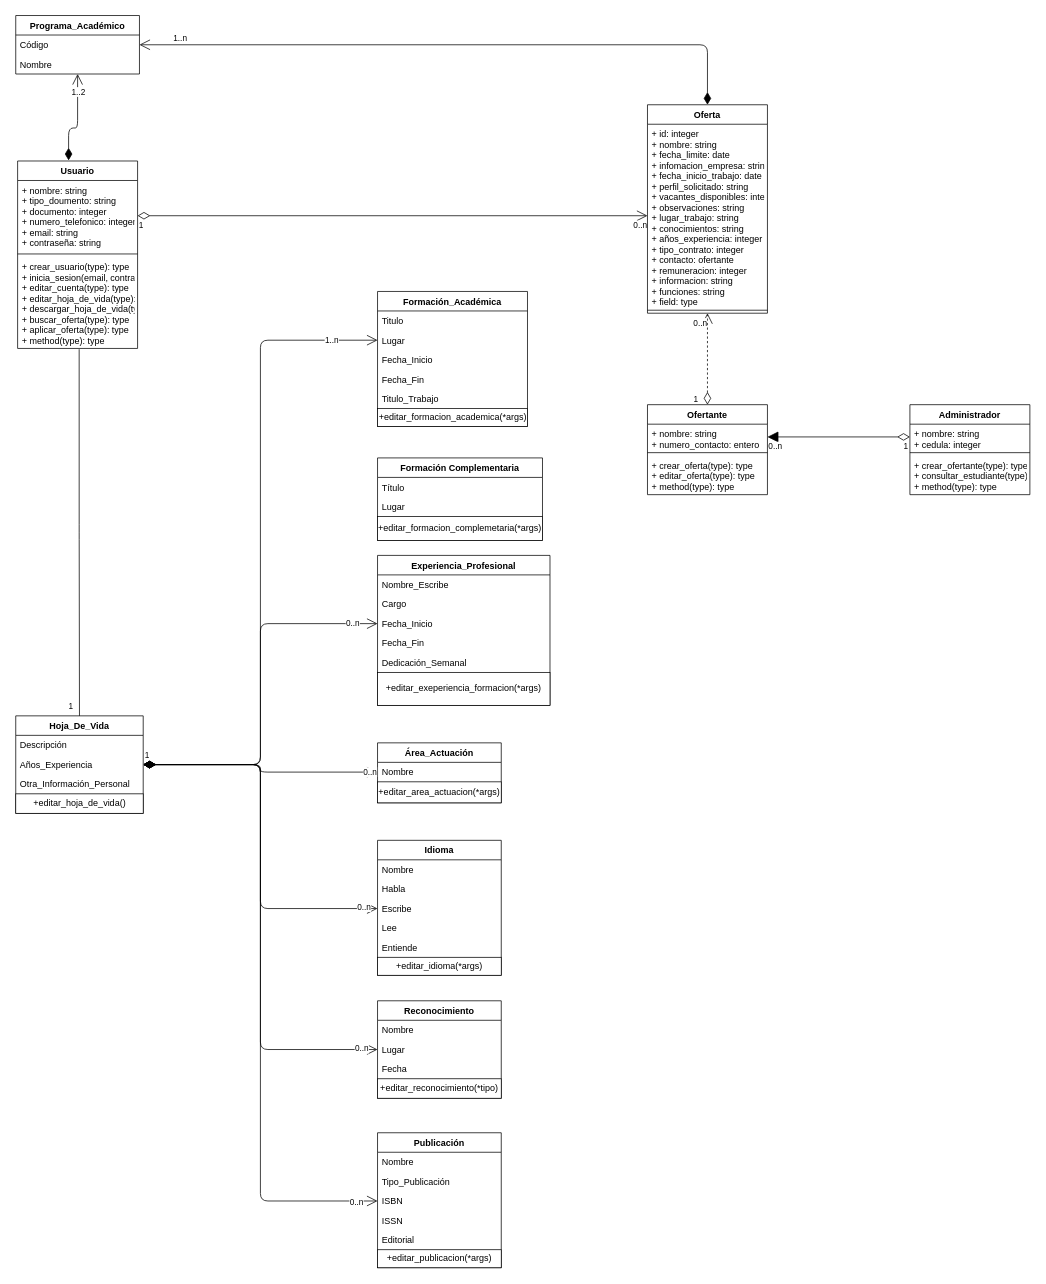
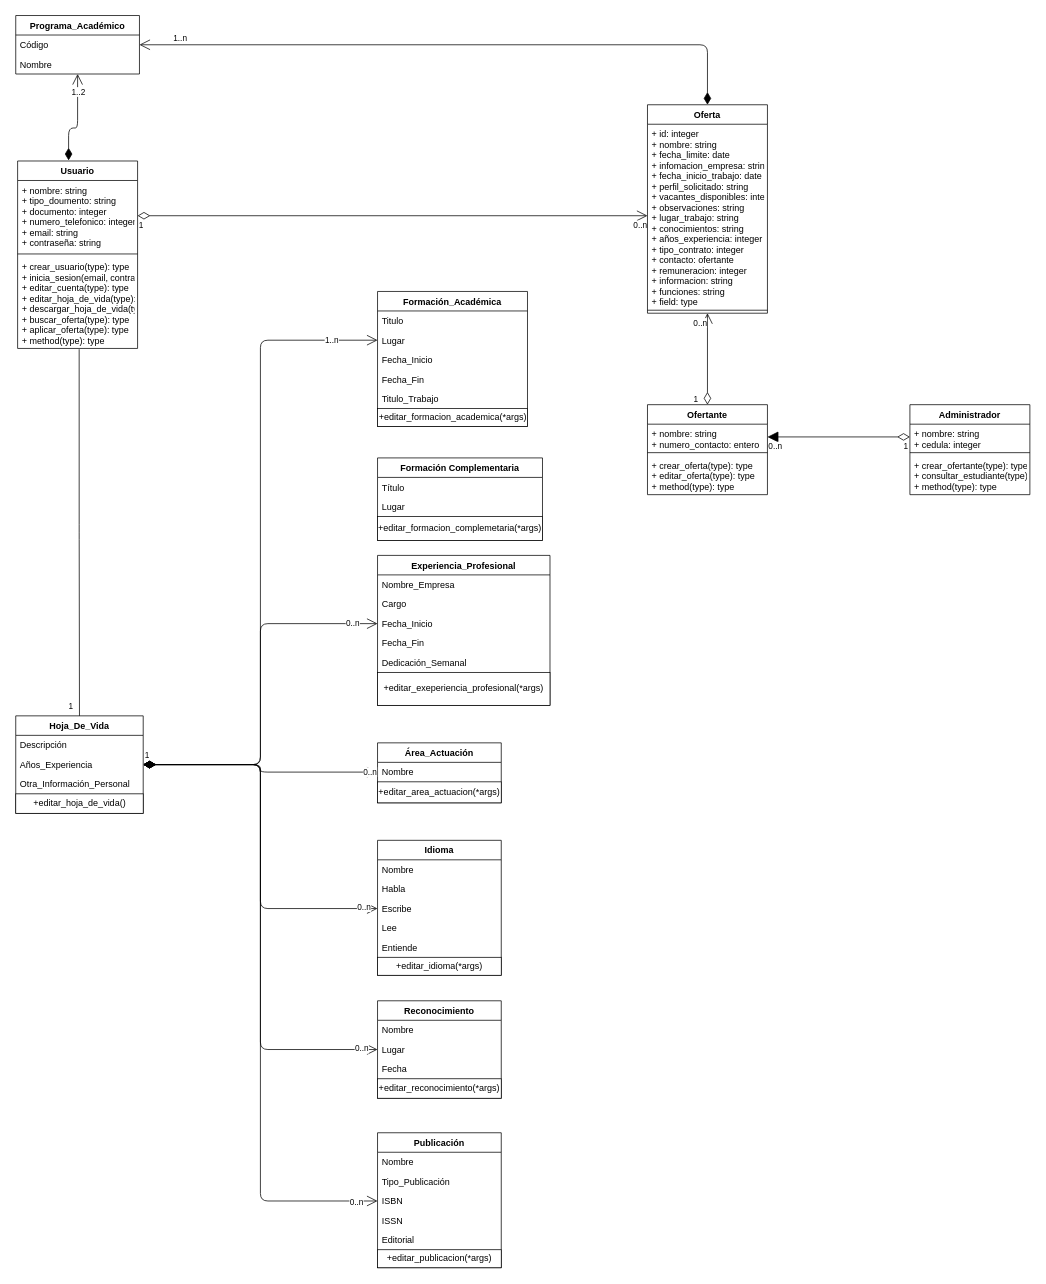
edge "Oferta" -- "Ofertante": style dashed -> solid
node "Nombre_Escribe": label "Nombre_Escribe" -> "Nombre_Empresa"
node "+editar_exeperiencia_formacion(*args)": label "+editar_exeperiencia_formacion(*args)" -> "+editar_exeperiencia_profesional(*args)"
node "+editar_reconocimiento(*tipo)": label "+editar_reconocimiento(*tipo)" -> "+editar_reconocimiento(*args)"
